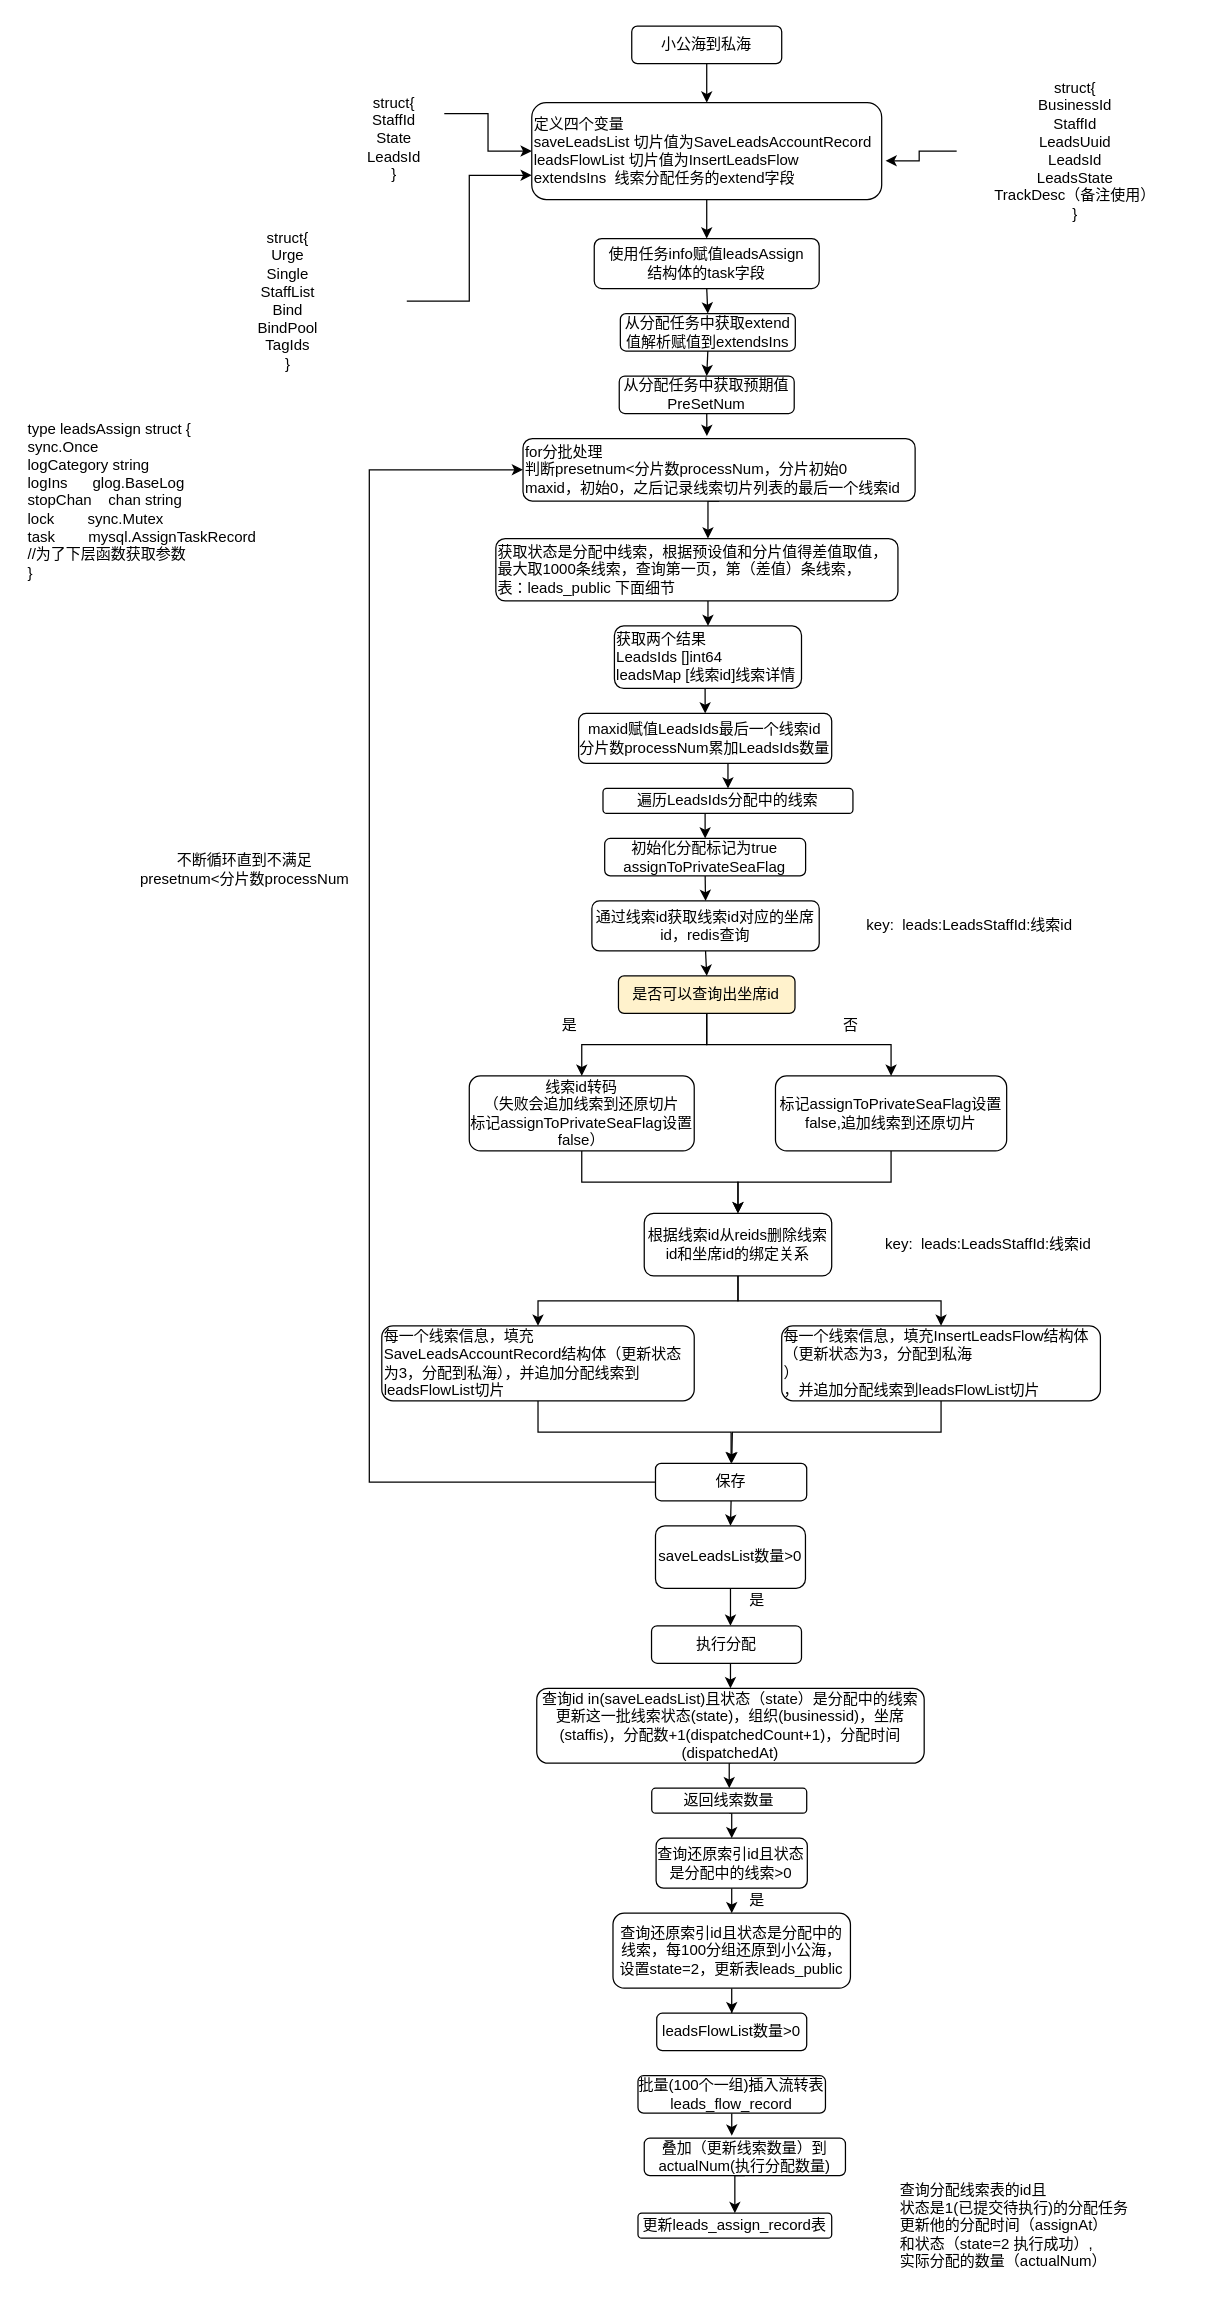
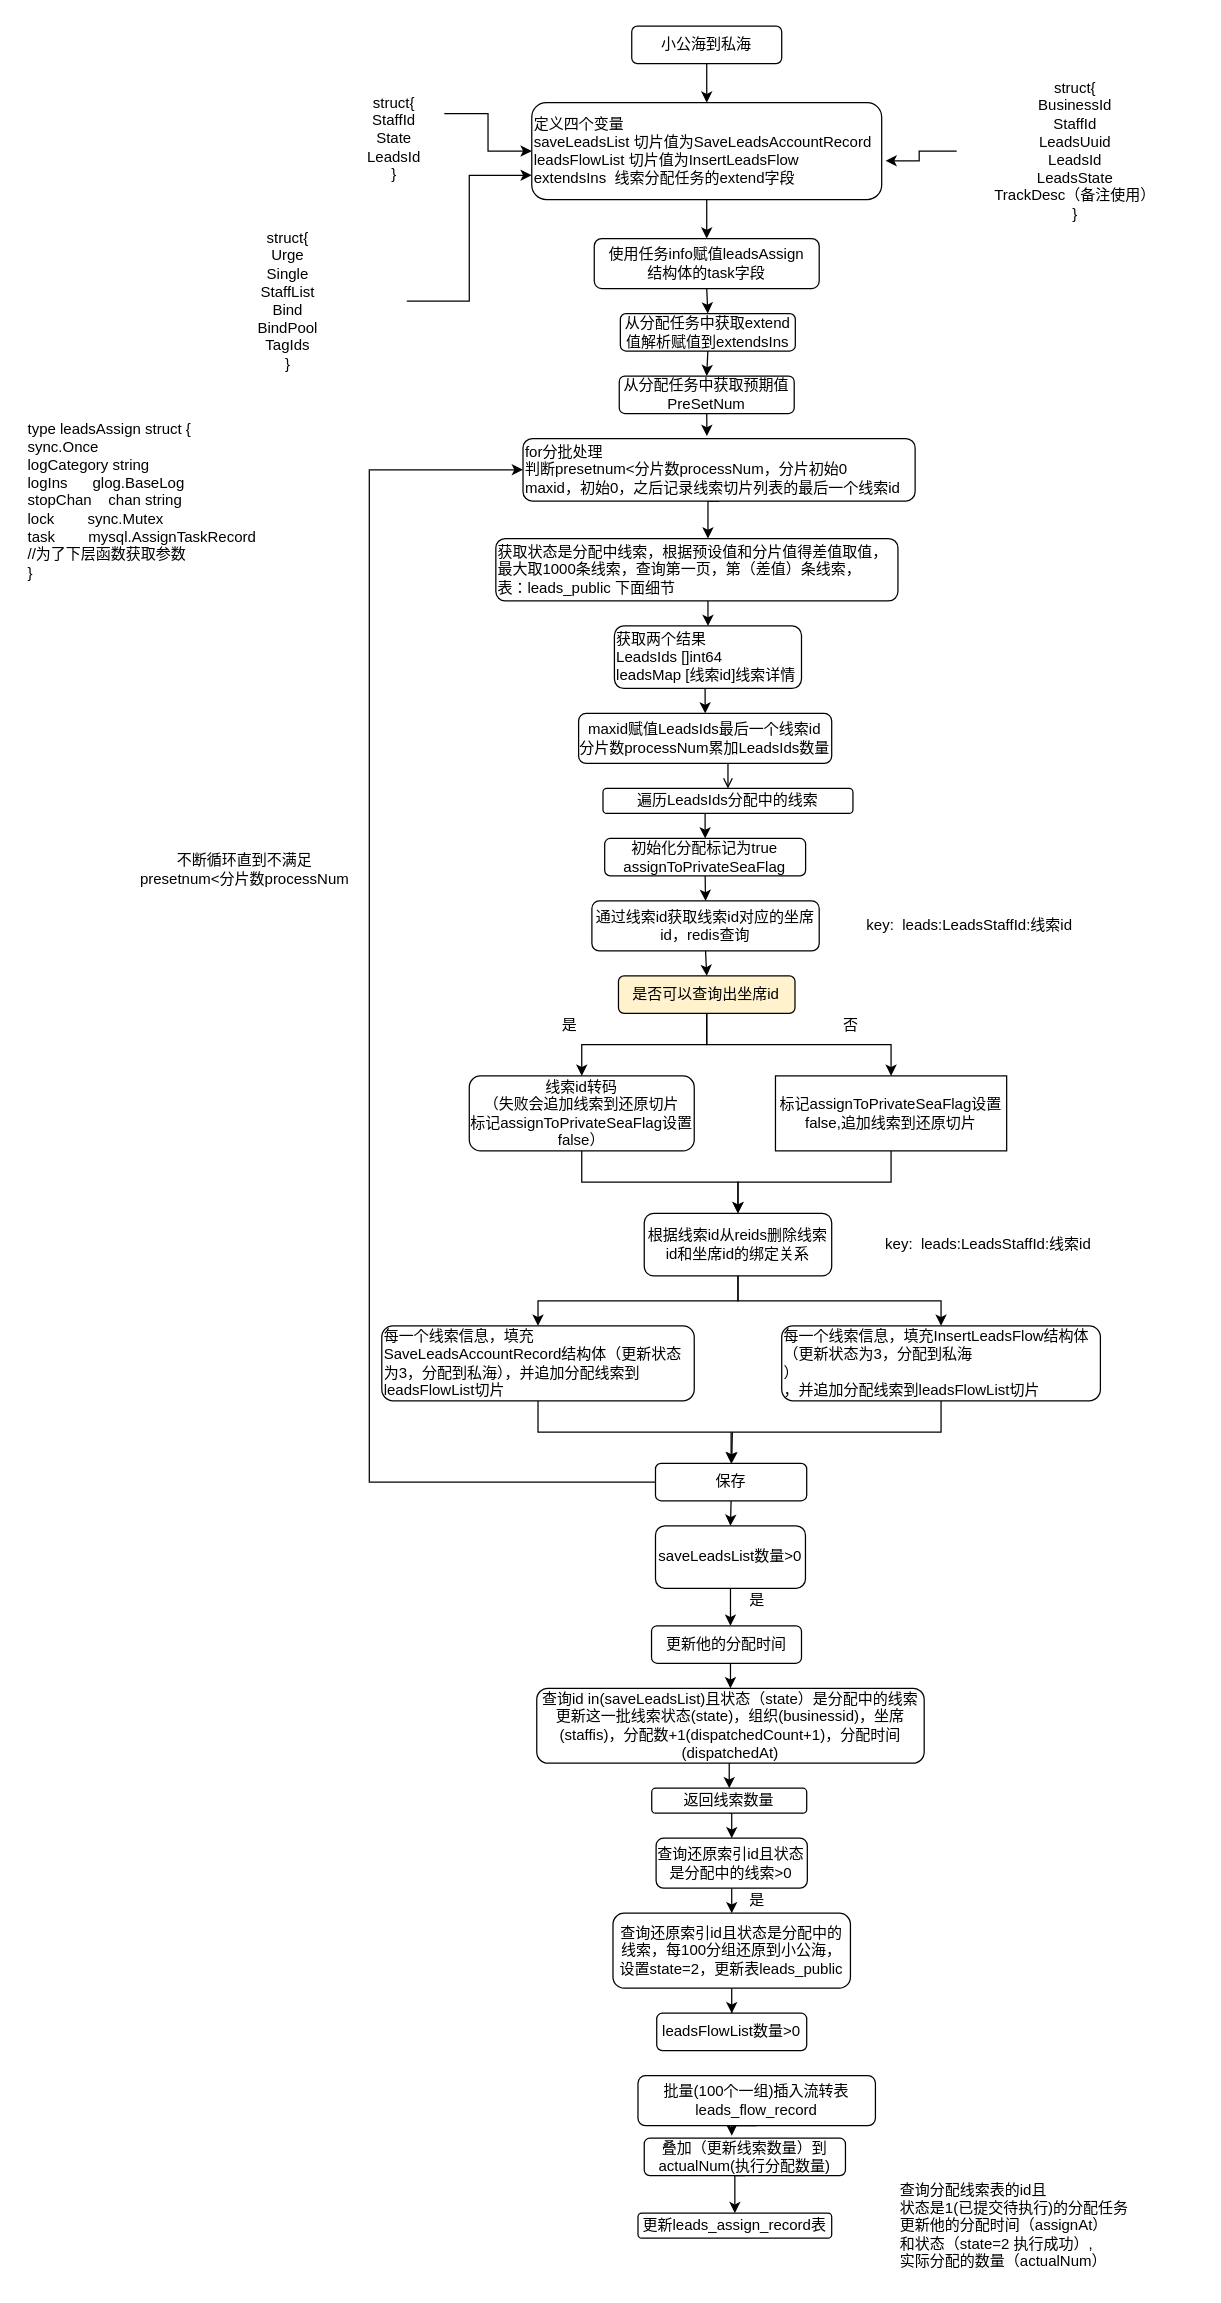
edge "maxid赋值LeadsIds最后一个线索id 分片数processNum累加LeadsIds数量" -> "遍历LeadsIds分配中的线索": arrowhead classic -> open
node "标记assignToPrivateSeaFlag设置false,追加线索到还原切片": shape rounded rectangle -> rectangle
node "执行分配": label "执行分配" -> "更新他的分配时间"
node "批量(100个一组)插入流转表 leads_flow_record": size 188x38 -> 238x50
